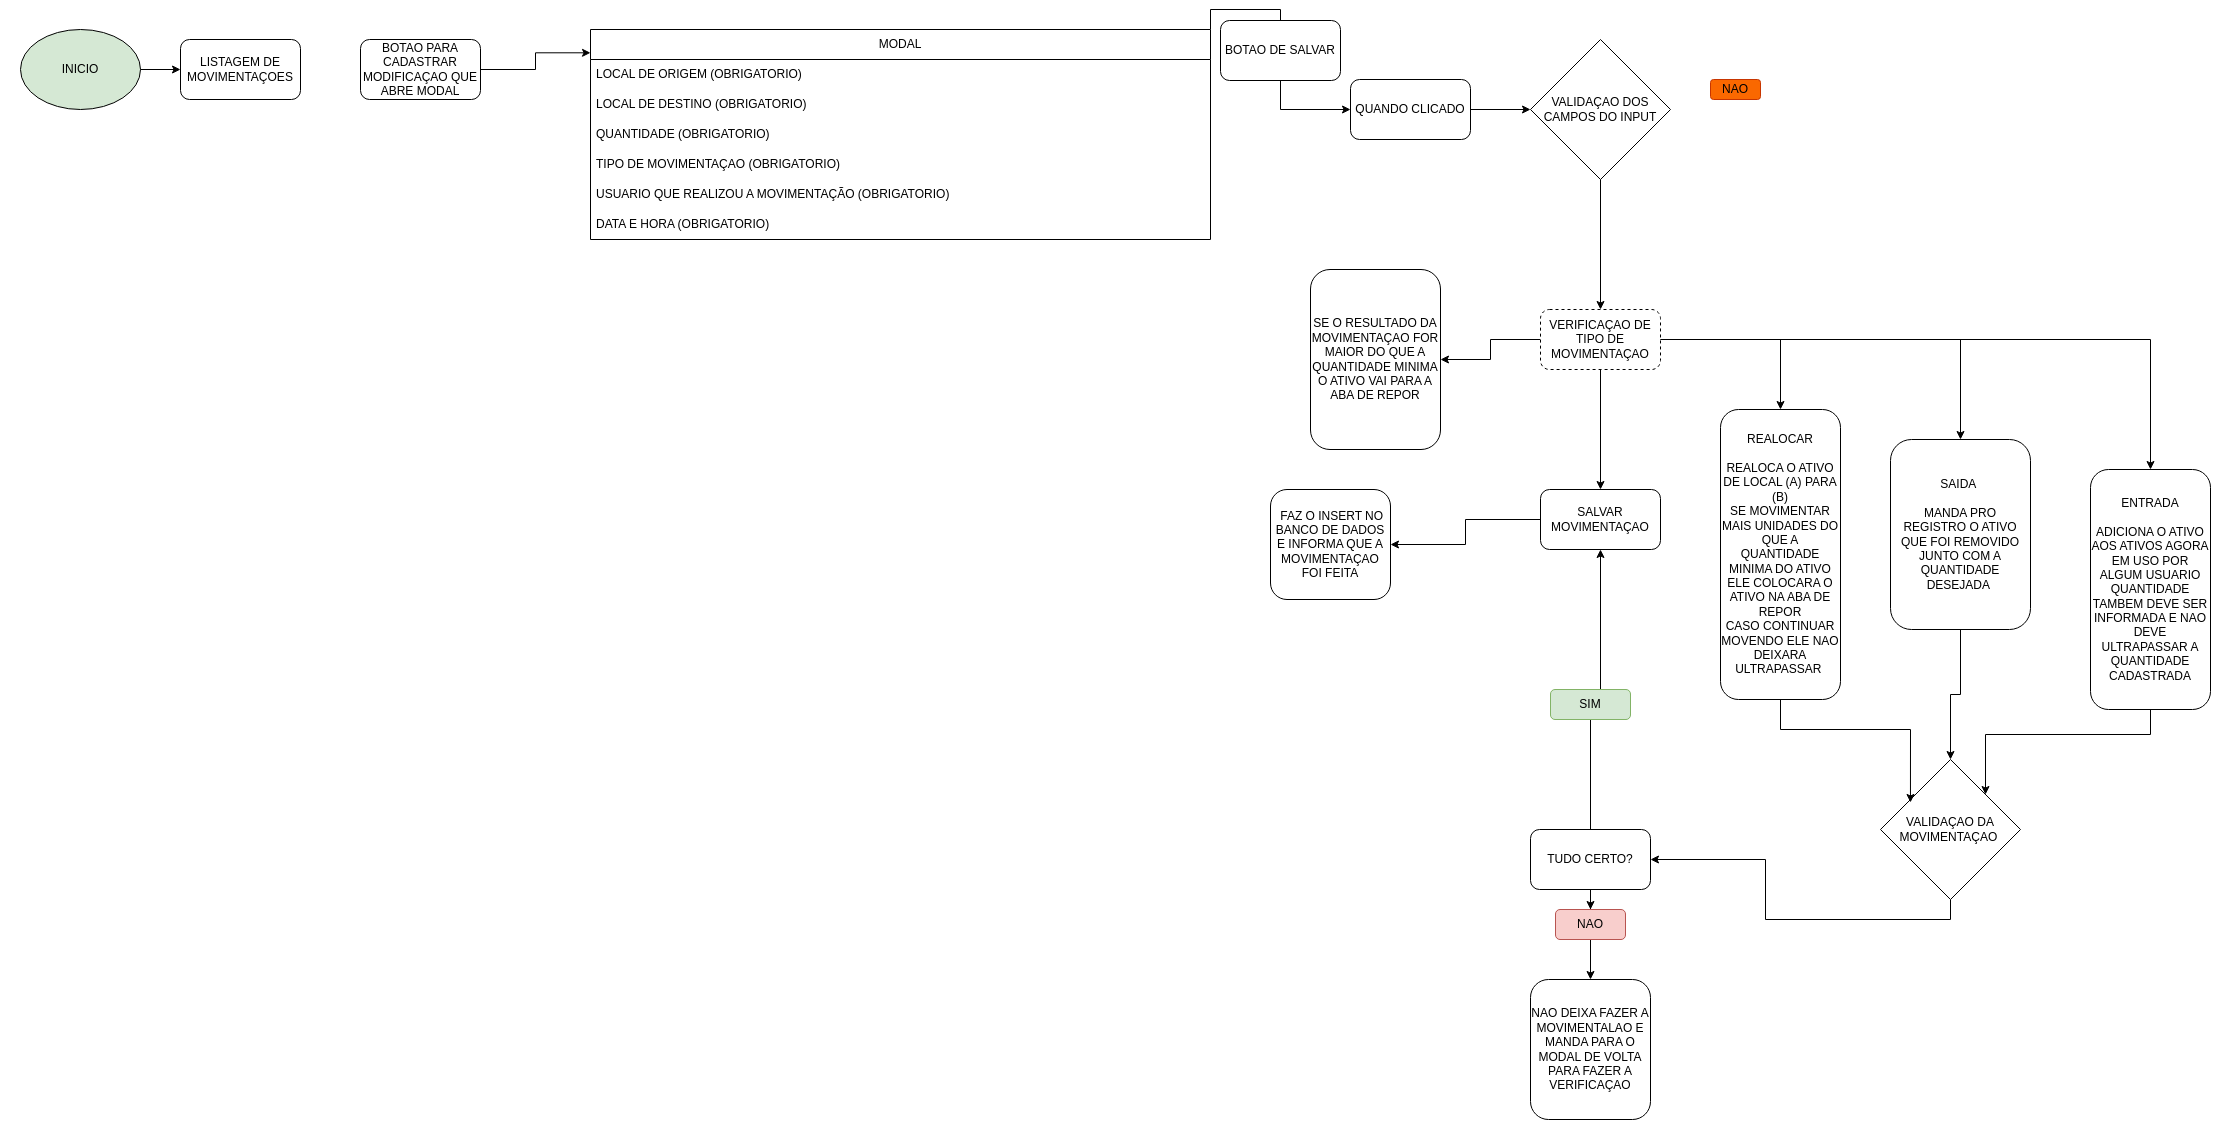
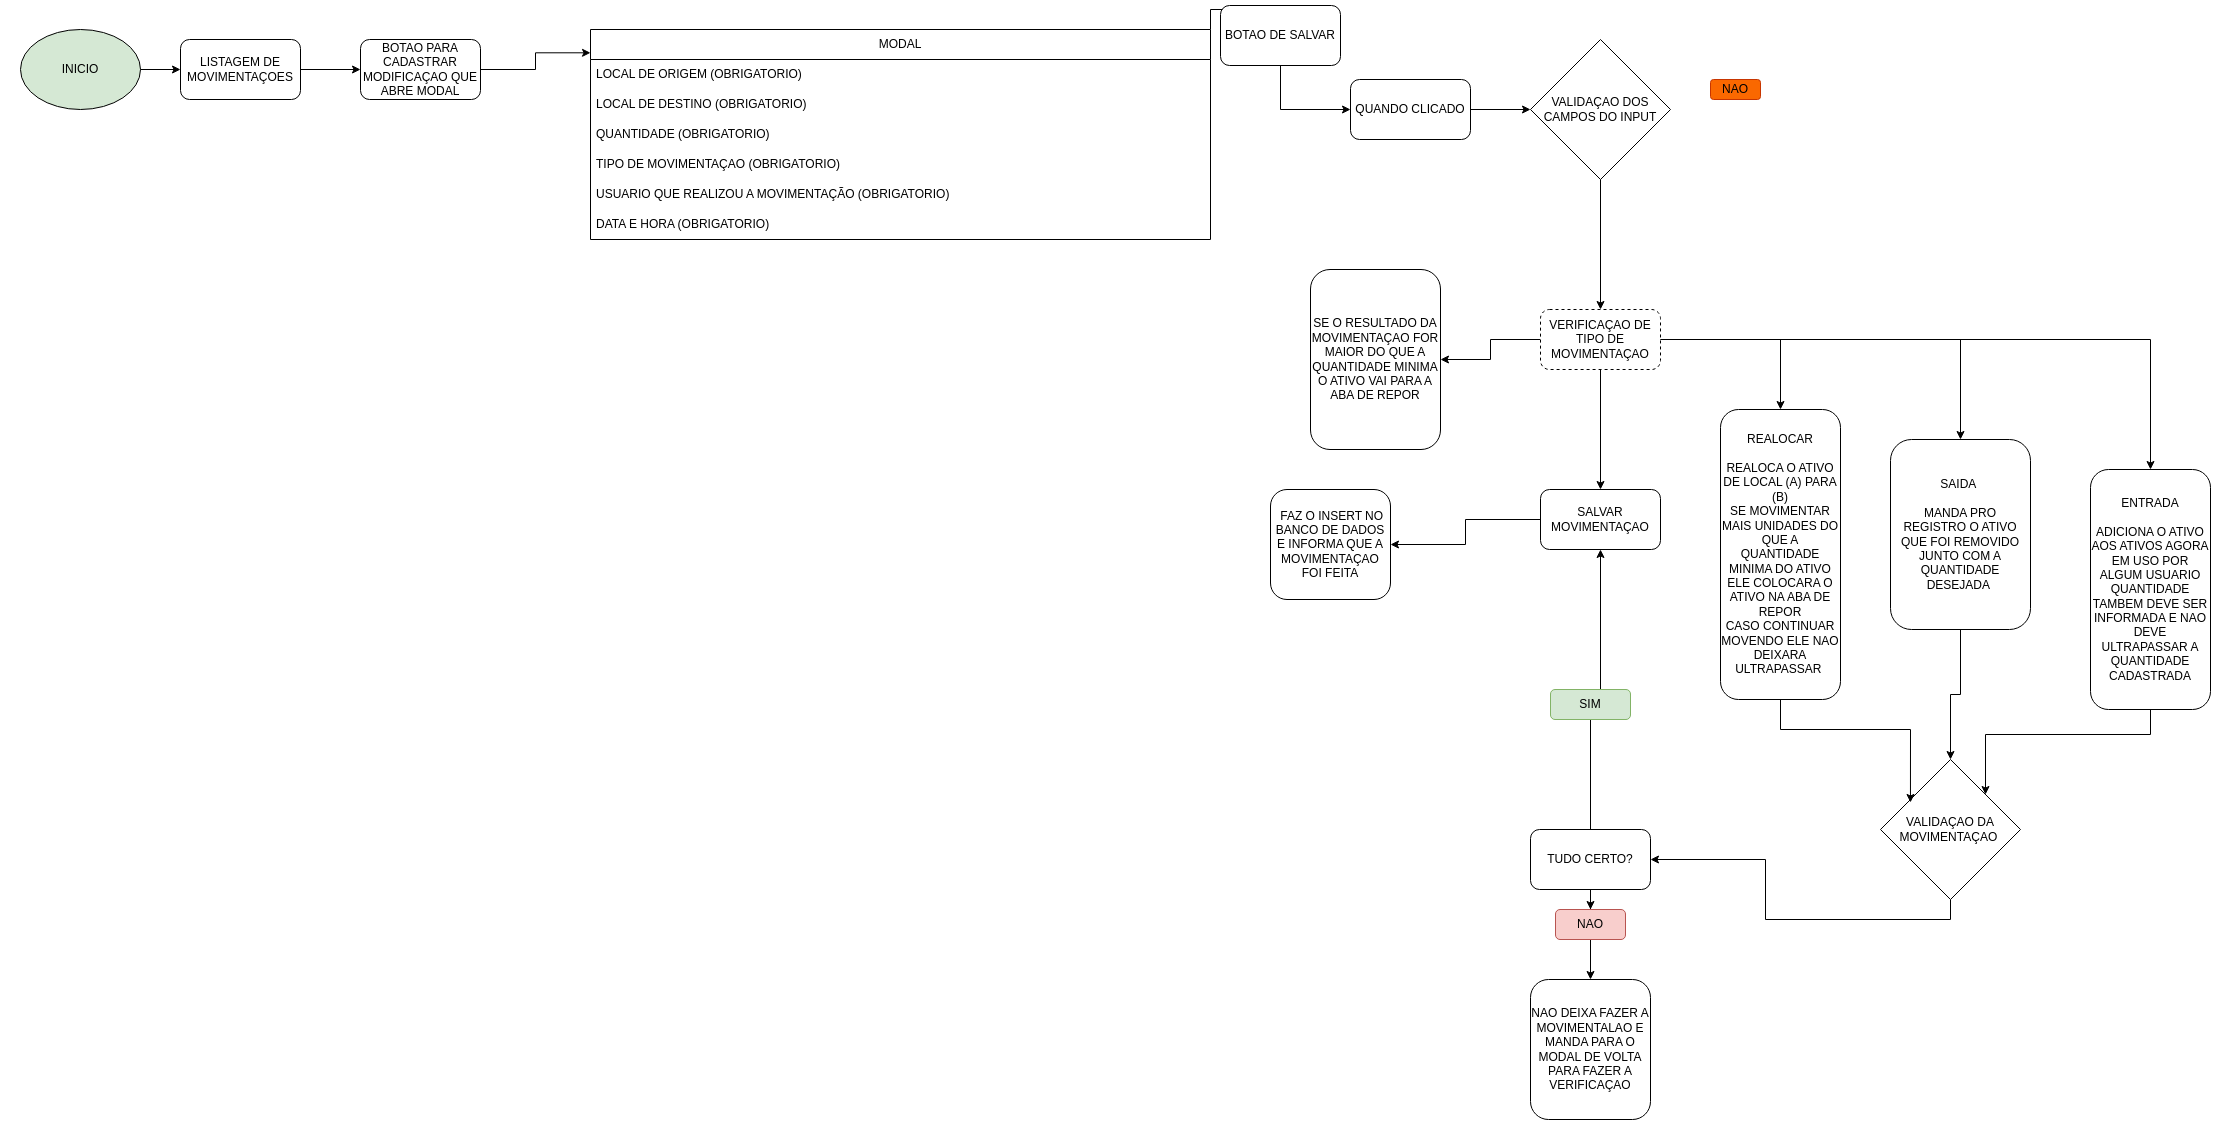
node "BOTAO DE SALVAR": moved (1281, 51) -> (1281, 36)
edge "LISTAGEM DE MOVIMENTAÇOES" -> "BOTAO PARA CADASTRAR MODIFICAÇAO QUE ABRE MODAL": added
